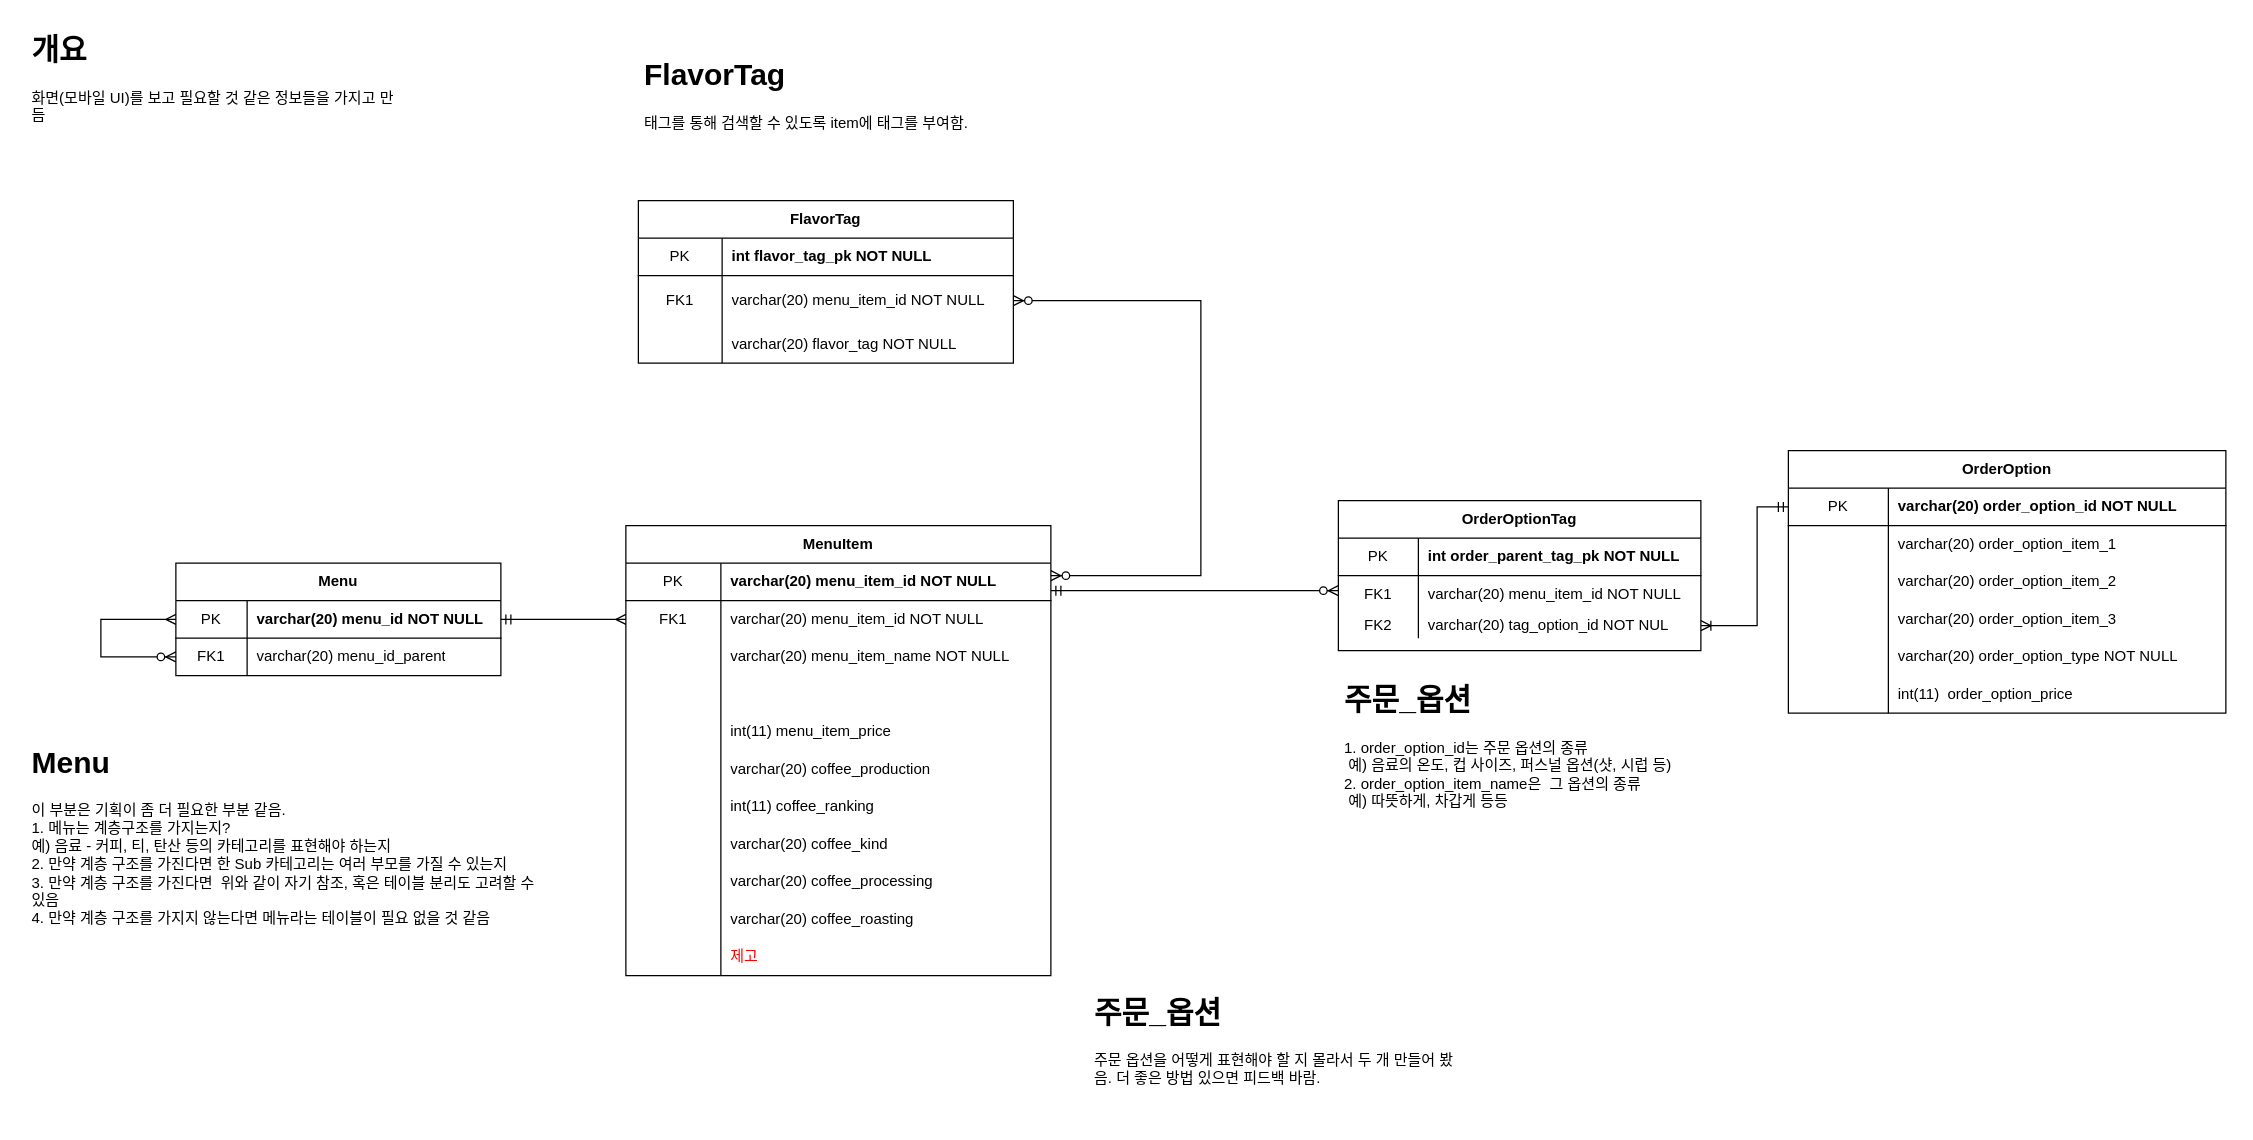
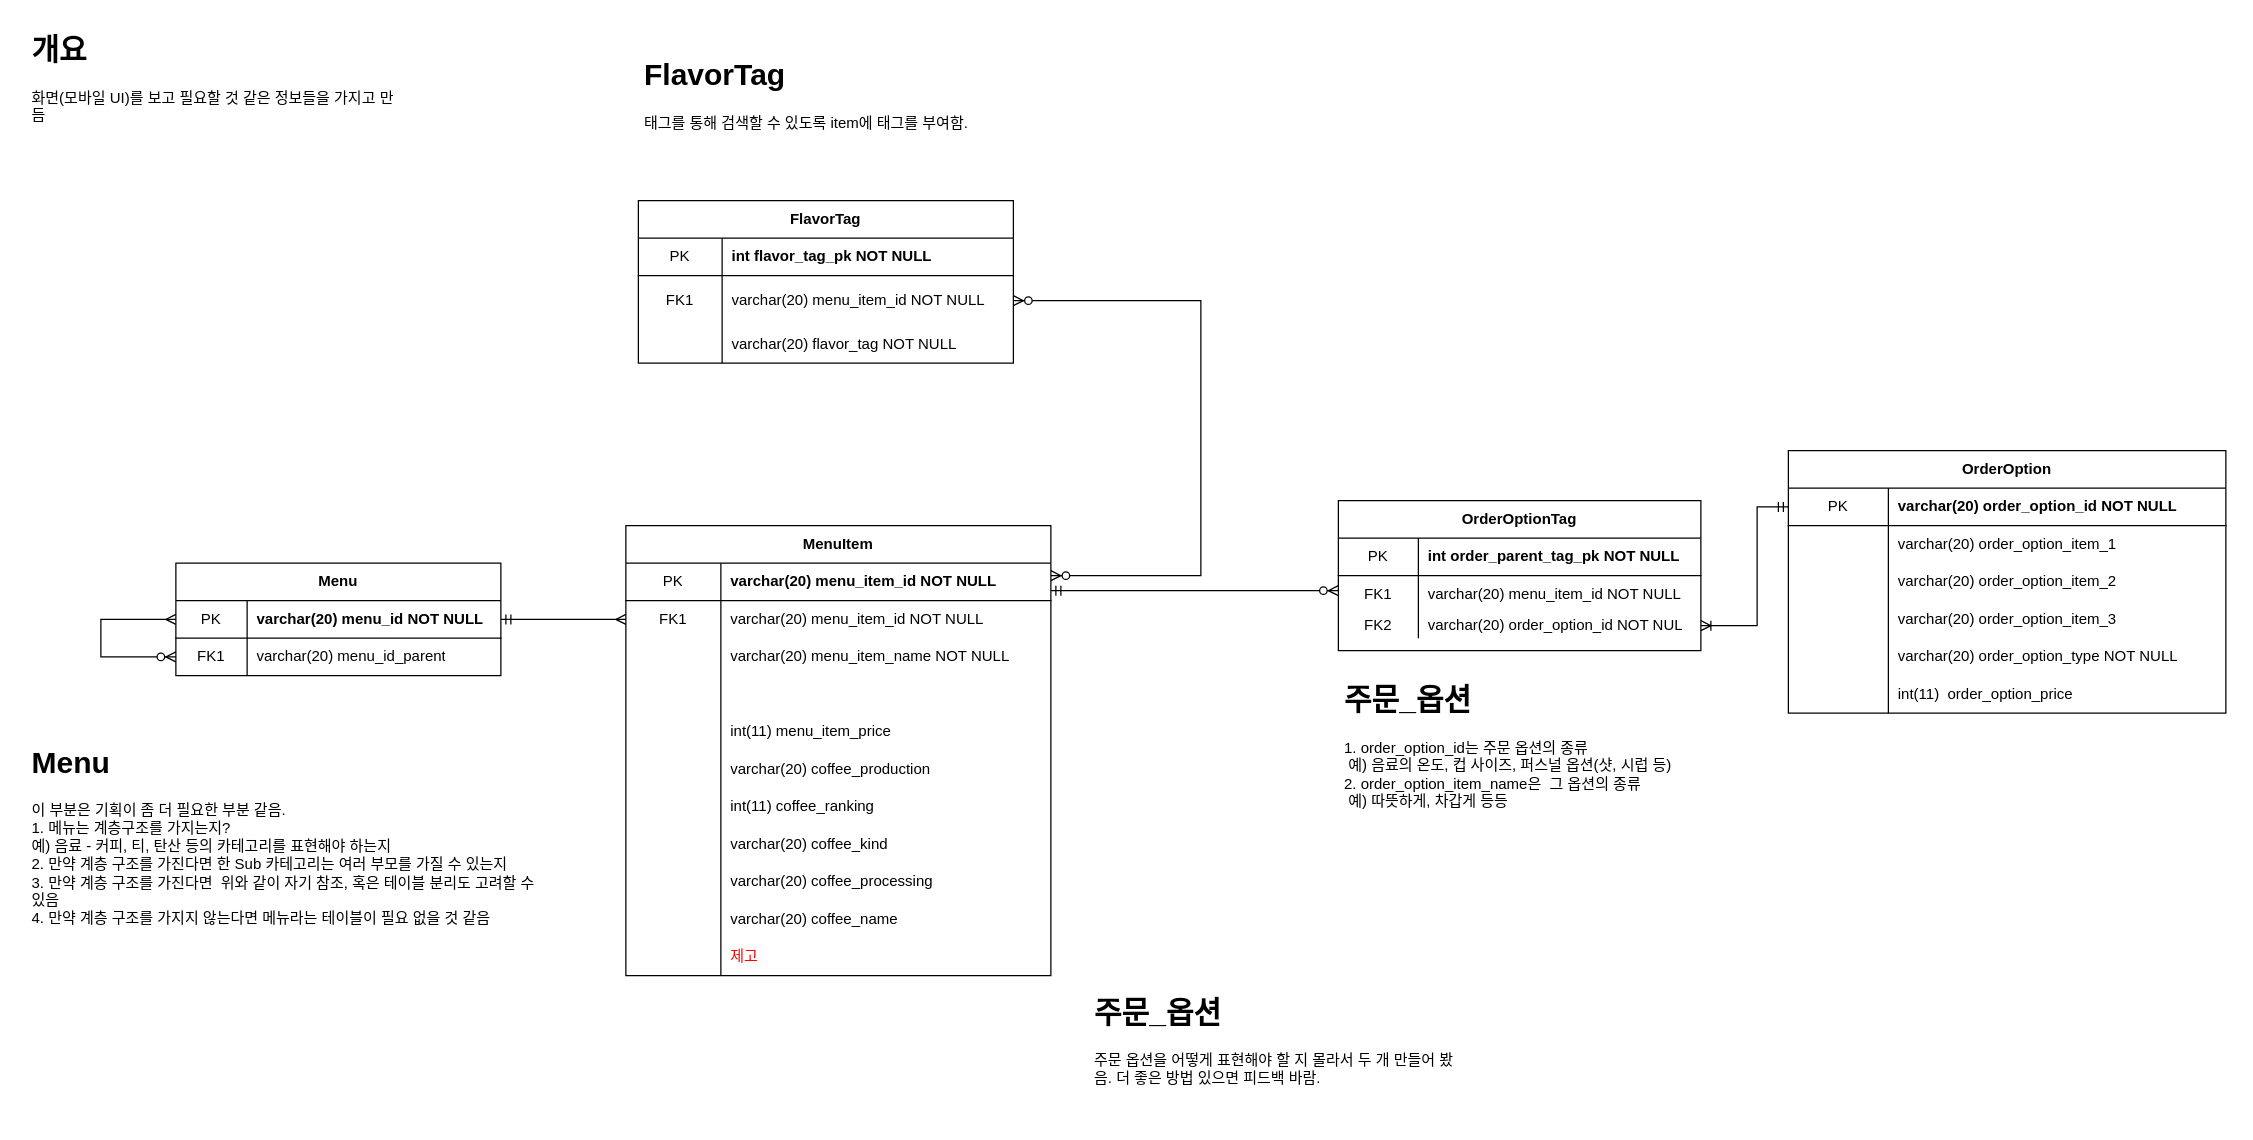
node "varchar(20) tag_option_id NOT NUL": label "varchar(20) tag_option_id NOT NUL" -> "varchar(20) order_option_id NOT NUL"
node "varchar(20) coffee_roasting": label "varchar(20) coffee_roasting" -> "varchar(20) coffee_name"
